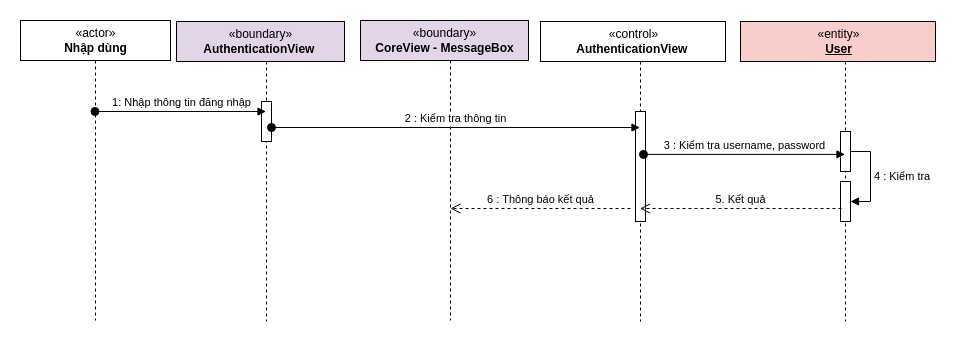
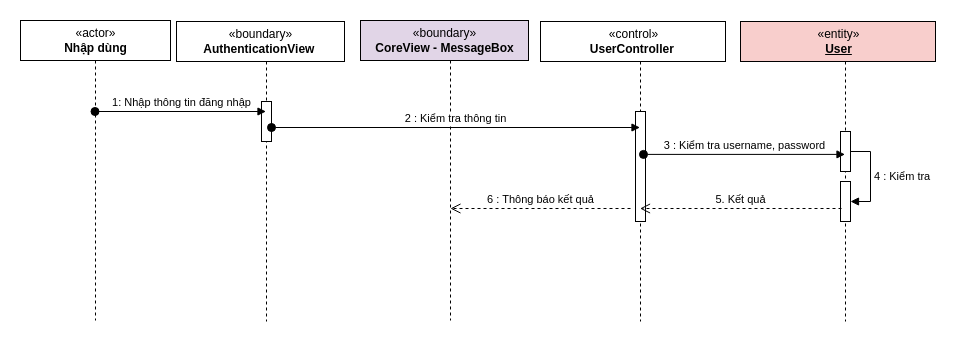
node "«boundary» AuthenticationView": fillcolor #e1d5e7 -> #ffffff
node "«control» AuthenticationView": label "«control» AuthenticationView" -> "«control» UserController"
